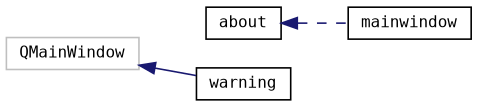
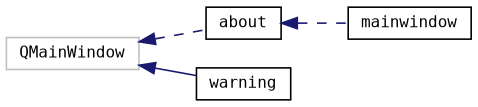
edge "about" -> "QMainWindow": added
